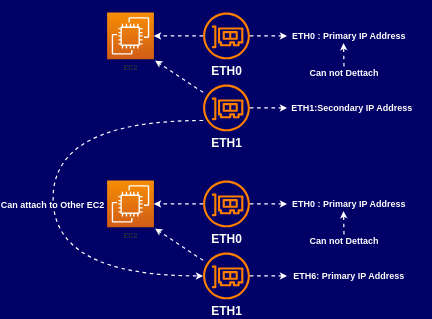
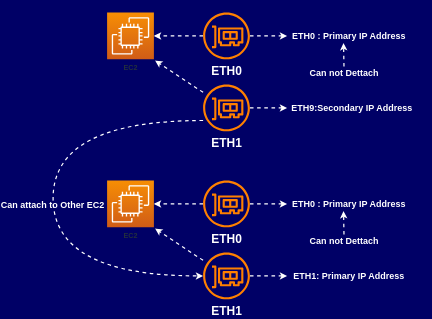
node "ETH1:Secondary IP Address": label "ETH1:Secondary IP Address" -> "ETH9:Secondary IP Address"
node "ETH6: Primary IP Address": label "ETH6: Primary IP Address" -> "ETH1: Primary IP Address"
